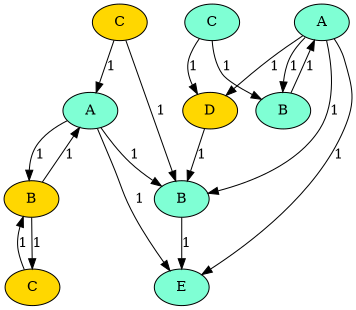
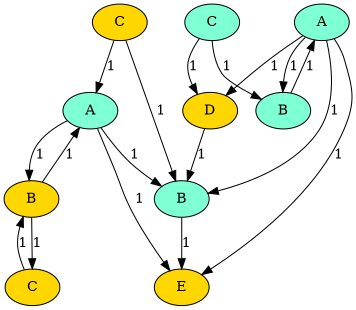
node "E": fillcolor aquamarine -> gold
